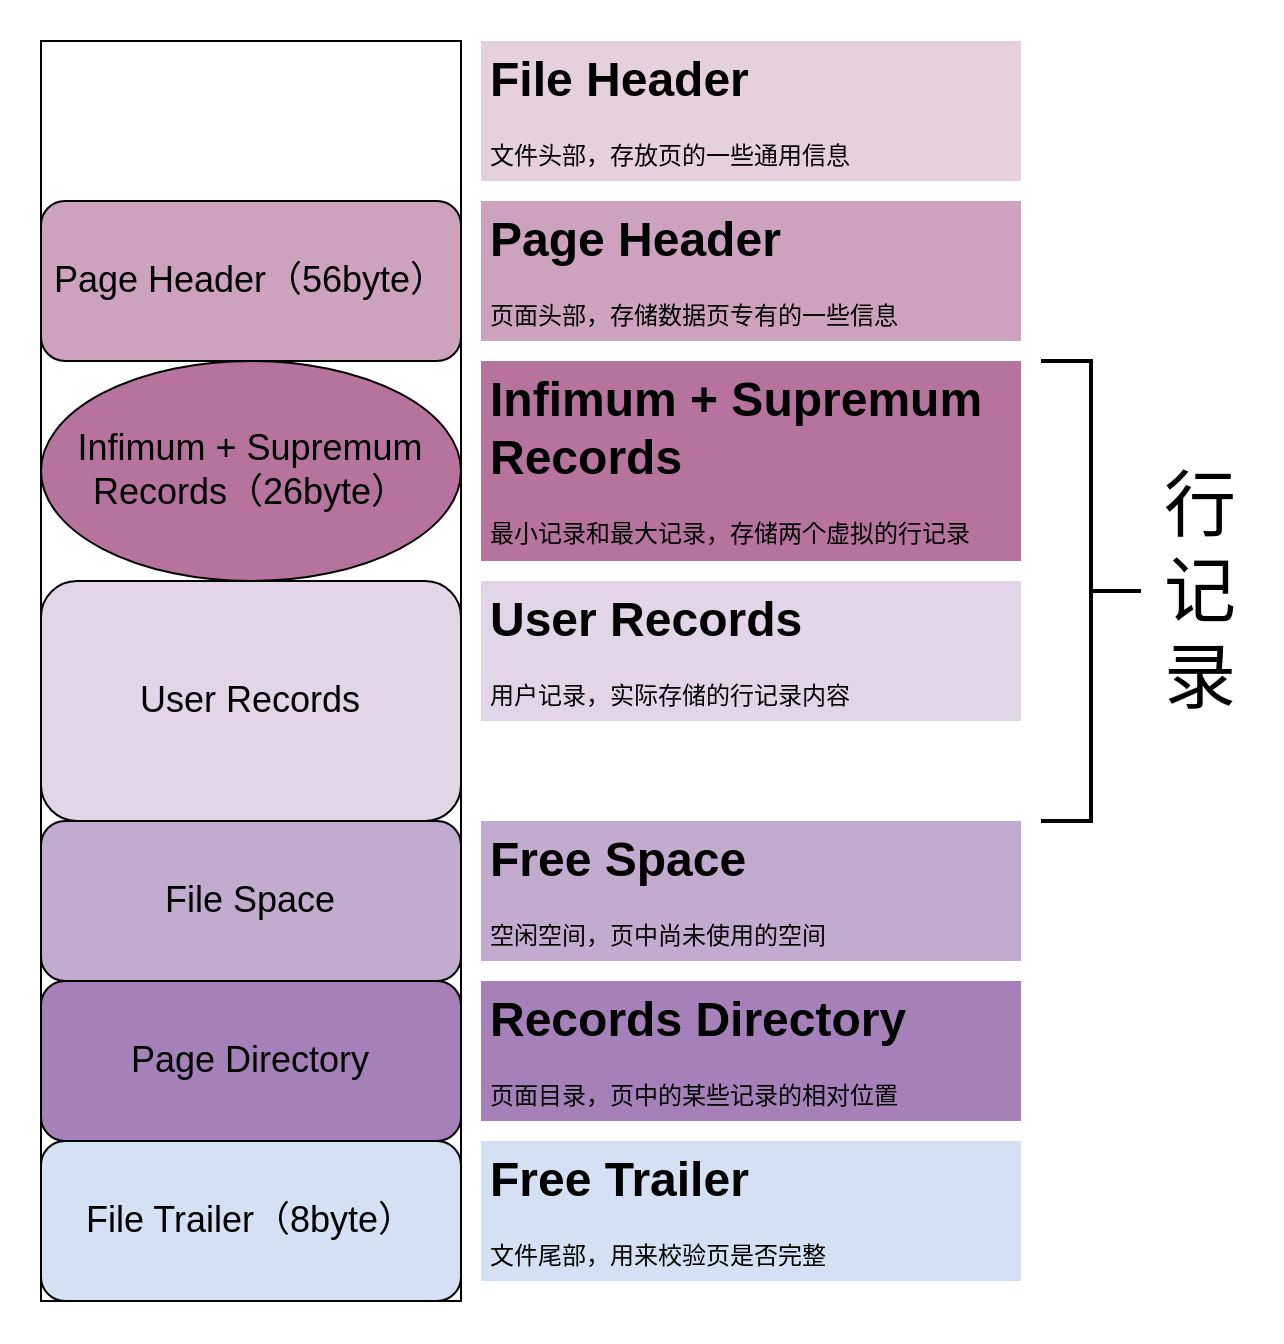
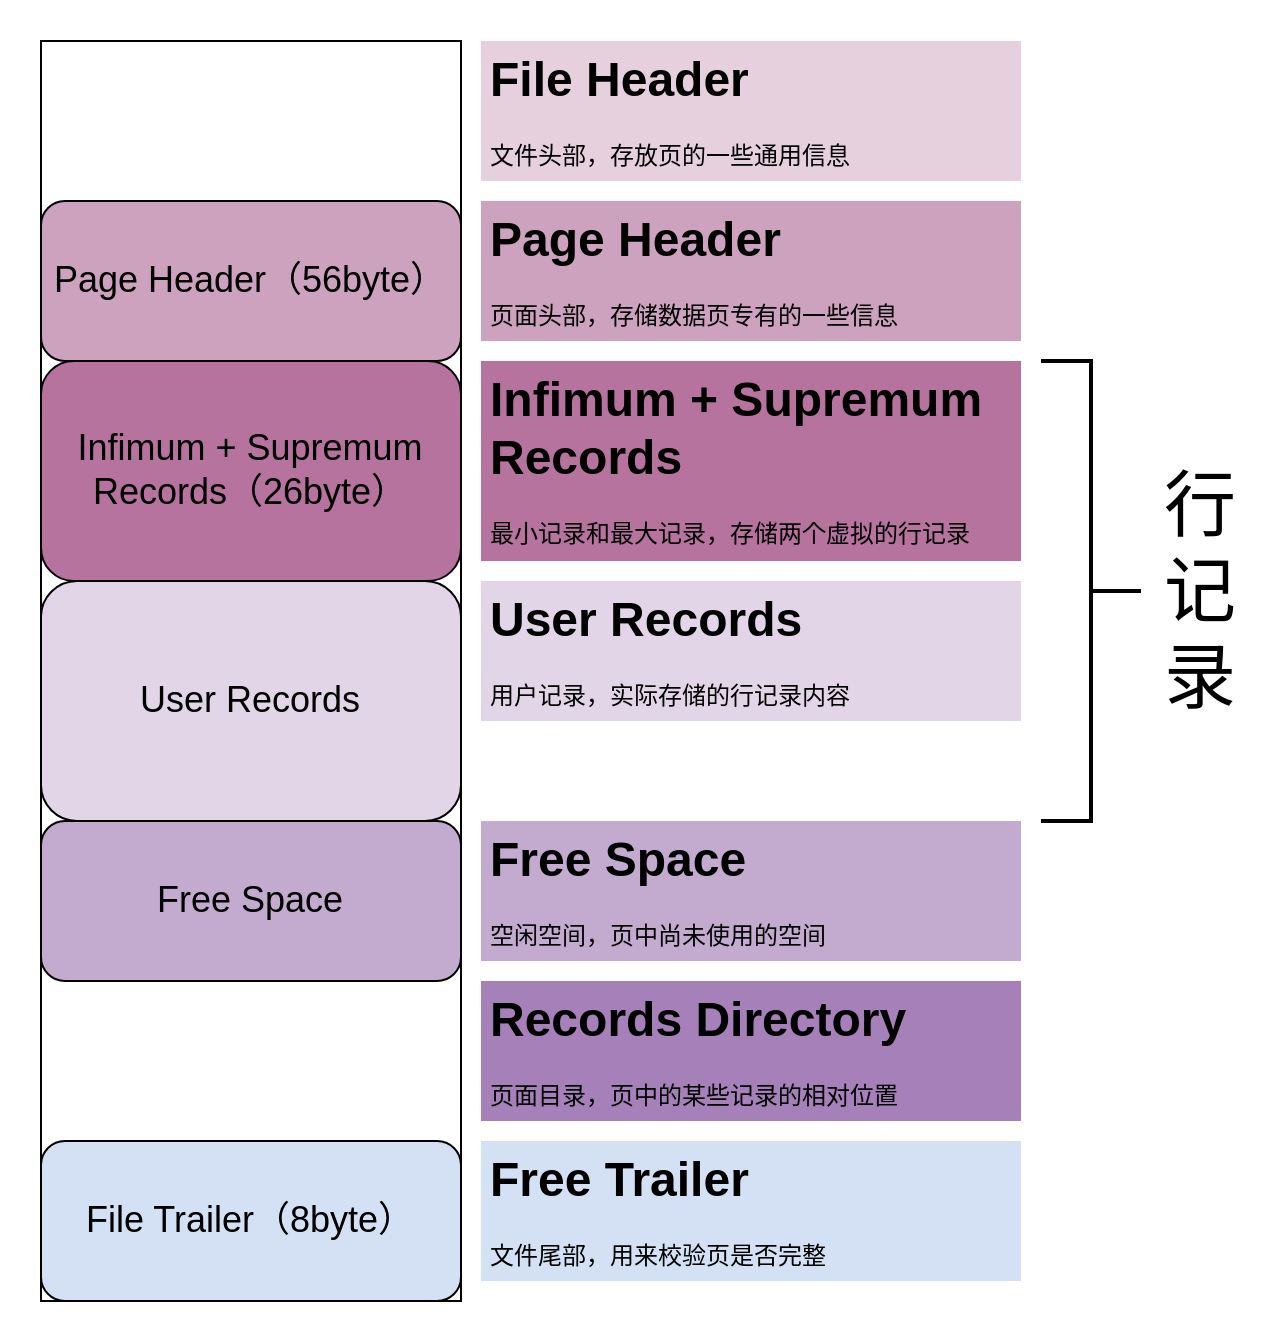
node "Infimum + Supremum Records（26byte）": shape ellipse -> rounded rectangle
node "File Space": label "File Space" -> "Free Space"
node "Page Directory": removed
